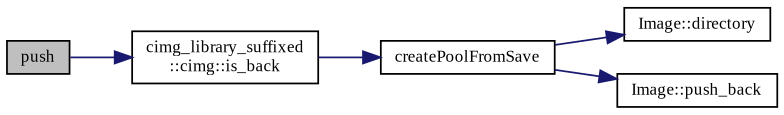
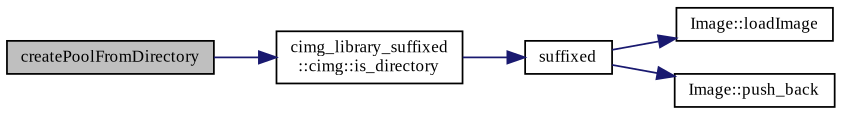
node "Image::directory": label "Image::directory" -> "Image::loadImage"
node "push": label "push" -> "createPoolFromDirectory"
node "cimg_library_suffixed ::cimg::is_back": label "cimg_library_suffixed ::cimg::is_back" -> "cimg_library_suffixed ::cimg::is_directory"
node "createPoolFromSave": label "createPoolFromSave" -> "suffixed"
